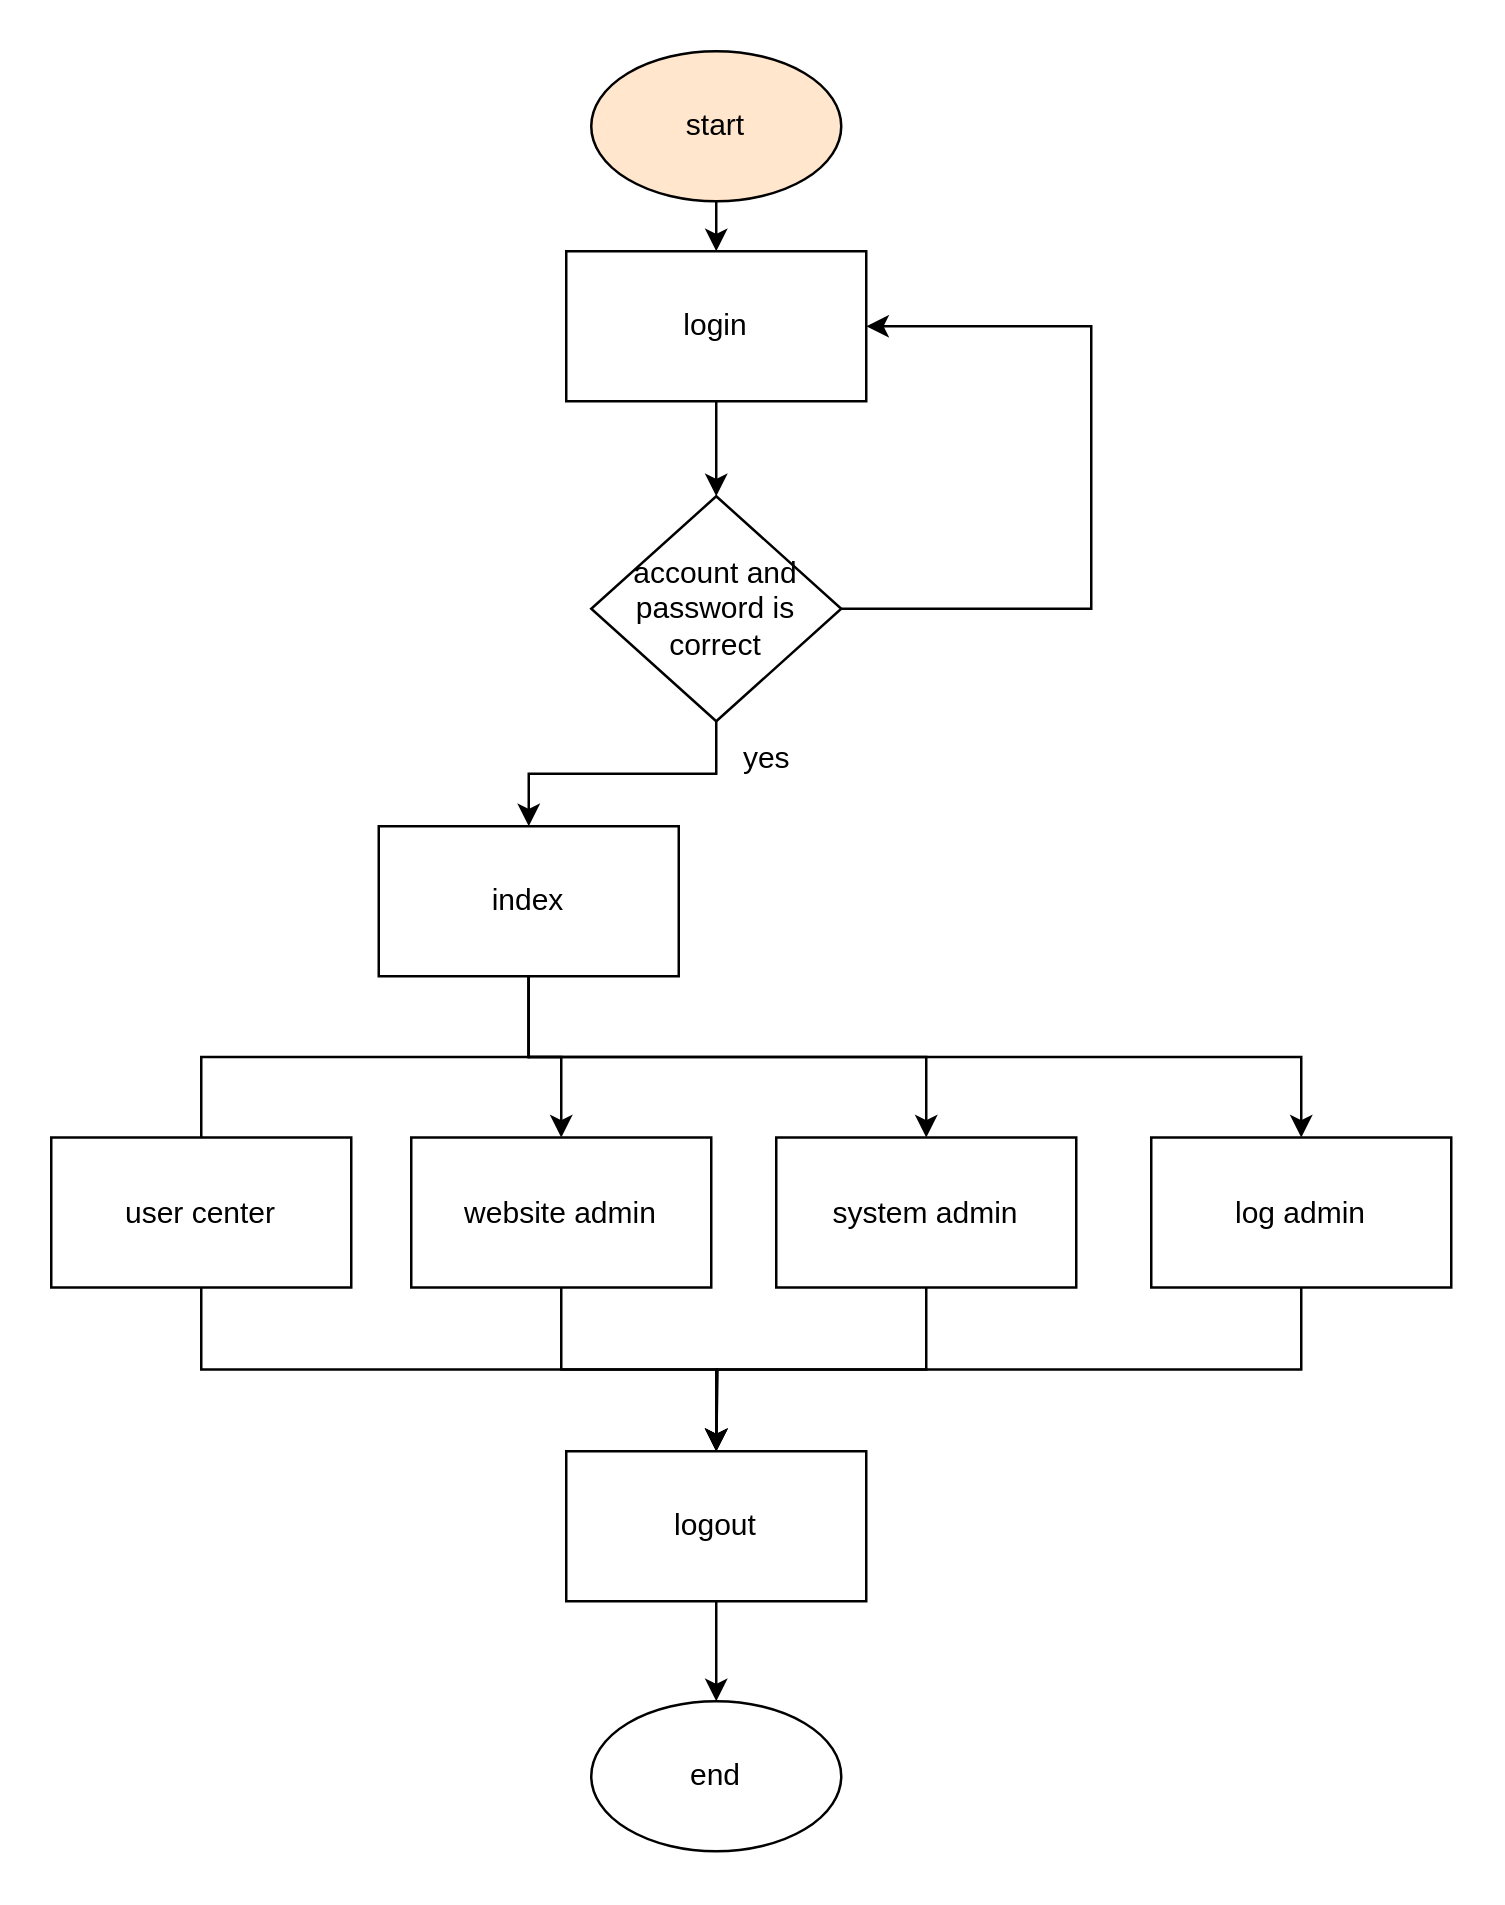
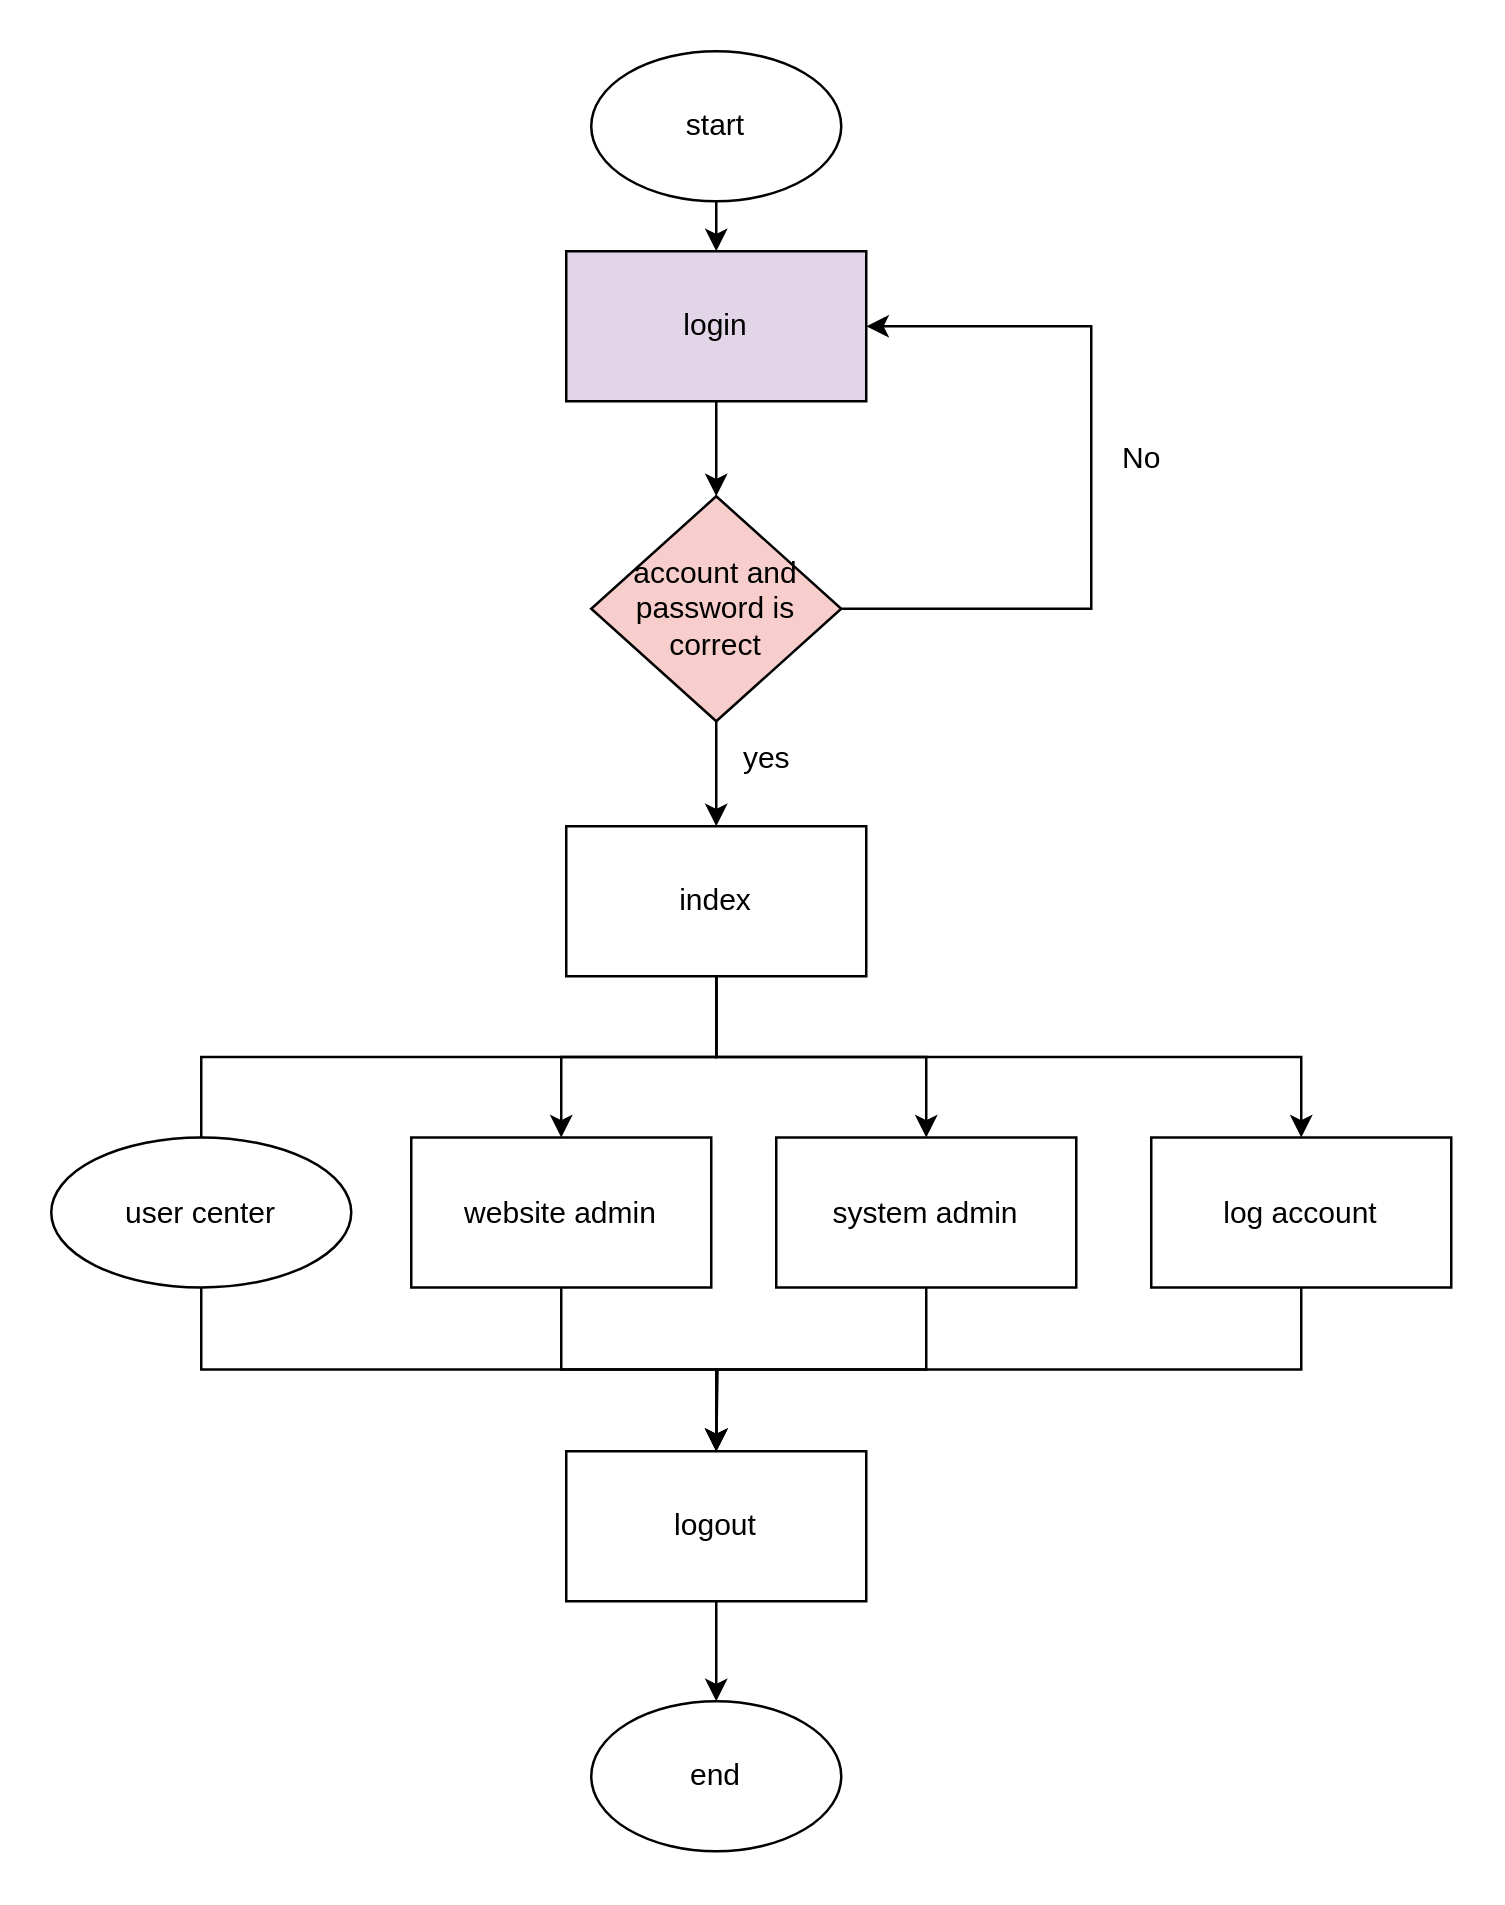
node "start": fillcolor #ffe6cc -> #ffffff
node "login": fillcolor #ffffff -> #e1d5e7
node "No": added
node "account and password is correct": fillcolor #ffffff -> #f8cecc
node "index": moved (529, 901) -> (716, 901)
node "user center": shape rectangle -> ellipse
node "log admin": label "log admin" -> "log account"
